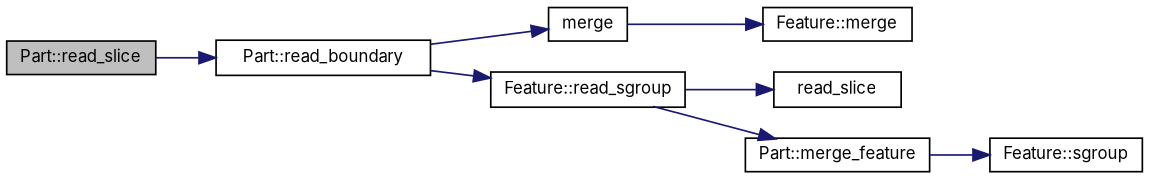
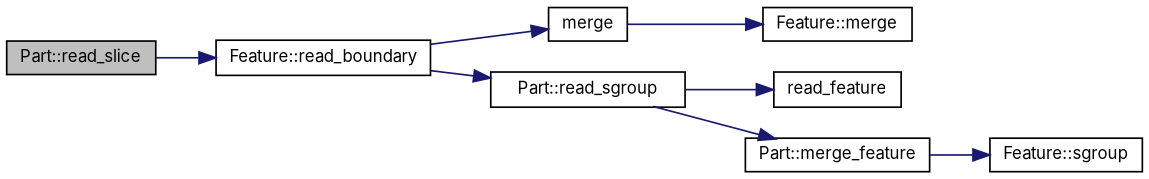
node "Part::read_boundary": label "Part::read_boundary" -> "Feature::read_boundary"
node "Feature::read_sgroup": label "Feature::read_sgroup" -> "Part::read_sgroup"
node "read_slice": label "read_slice" -> "read_feature"
